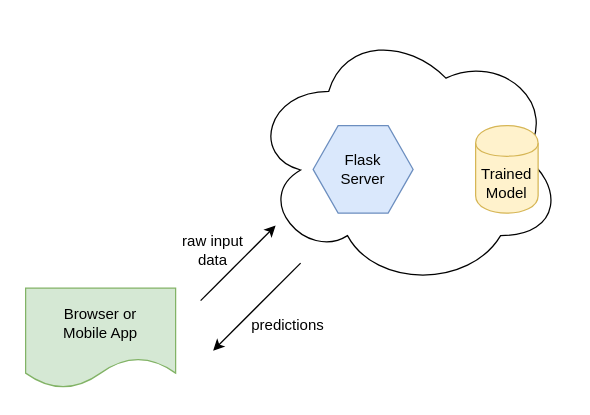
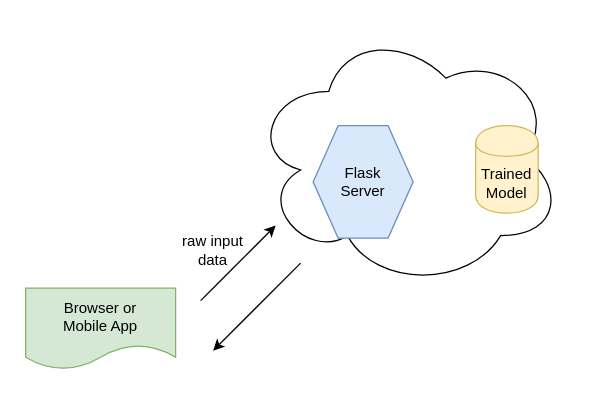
node "Flask Server": size 100x88 -> 100x113
node "predictions": removed
node "Browser or Mobile App": size 150x100 -> 150x81
